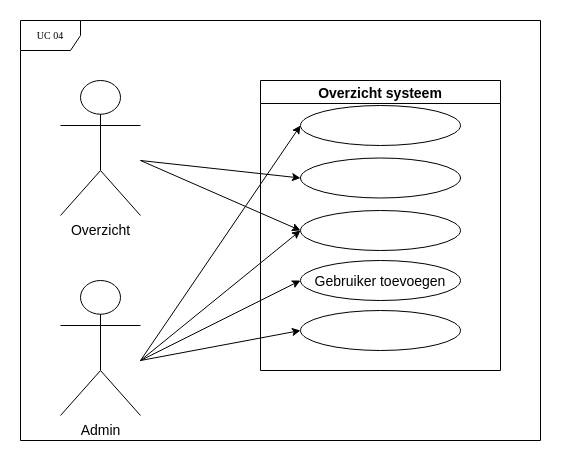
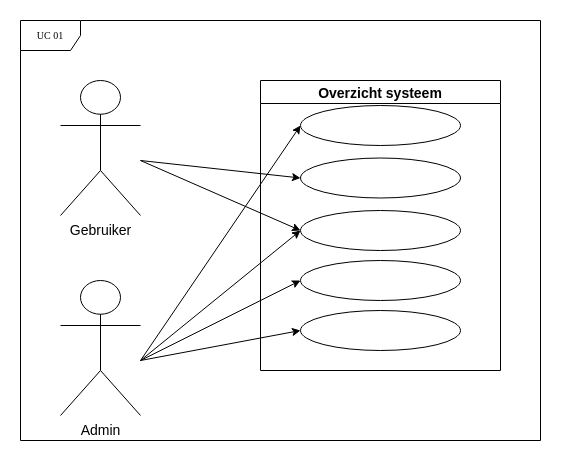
node "UC 04": label "UC 04" -> "UC 01"
node "Overzicht": label "Overzicht" -> "Gebruiker"
node "Gebruiker toevoegen": removed
